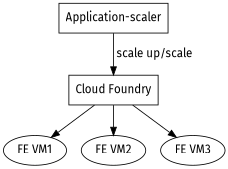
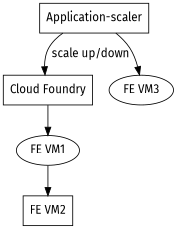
edge "Application-scaler" -> "Cloud Foundry": label " scale up/scale" -> " scale up/down"
edge "Cloud Foundry" -> "FE VM2": now "FE VM1" -> "FE VM2"
edge "Cloud Foundry" -> "FE VM3": now "Application-scaler" -> "FE VM3"
node "FE VM2": shape ellipse -> box
